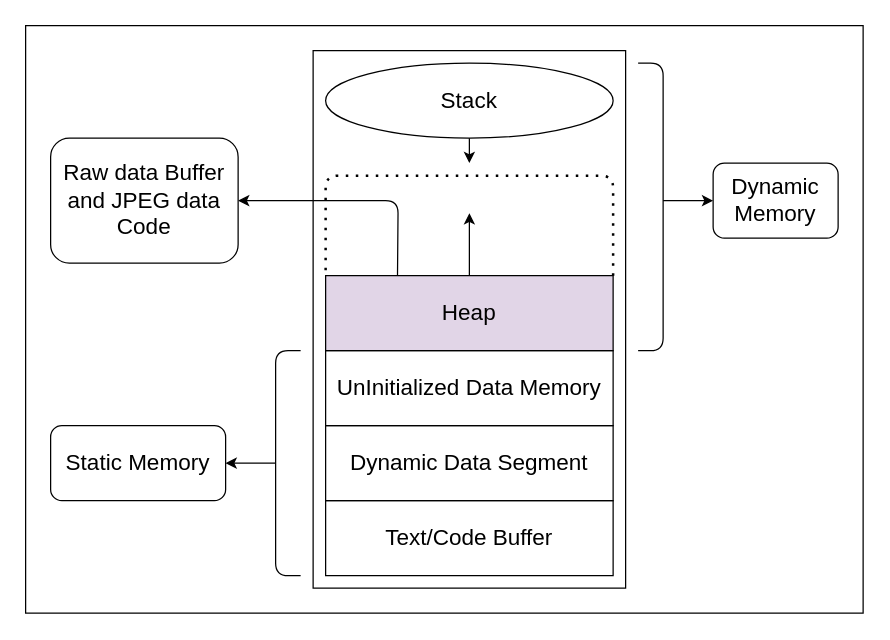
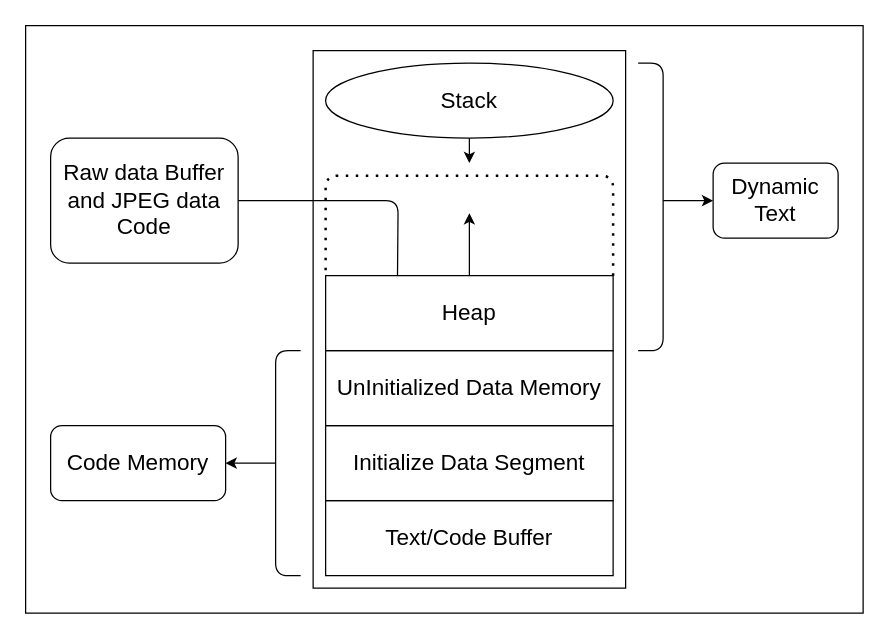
edge "Heap" -> "Raw data Buffer and JPEG data Code": arrowhead classic -> none
node "Dynamic Memory": label "Dynamic Memory" -> "Dynamic Text"
node "Heap": fillcolor #e1d5e7 -> #ffffff
node "Static Memory": label "Static Memory" -> "Code Memory"
node "Dynamic Data Segment": label "Dynamic Data Segment" -> "Initialize Data Segment"
